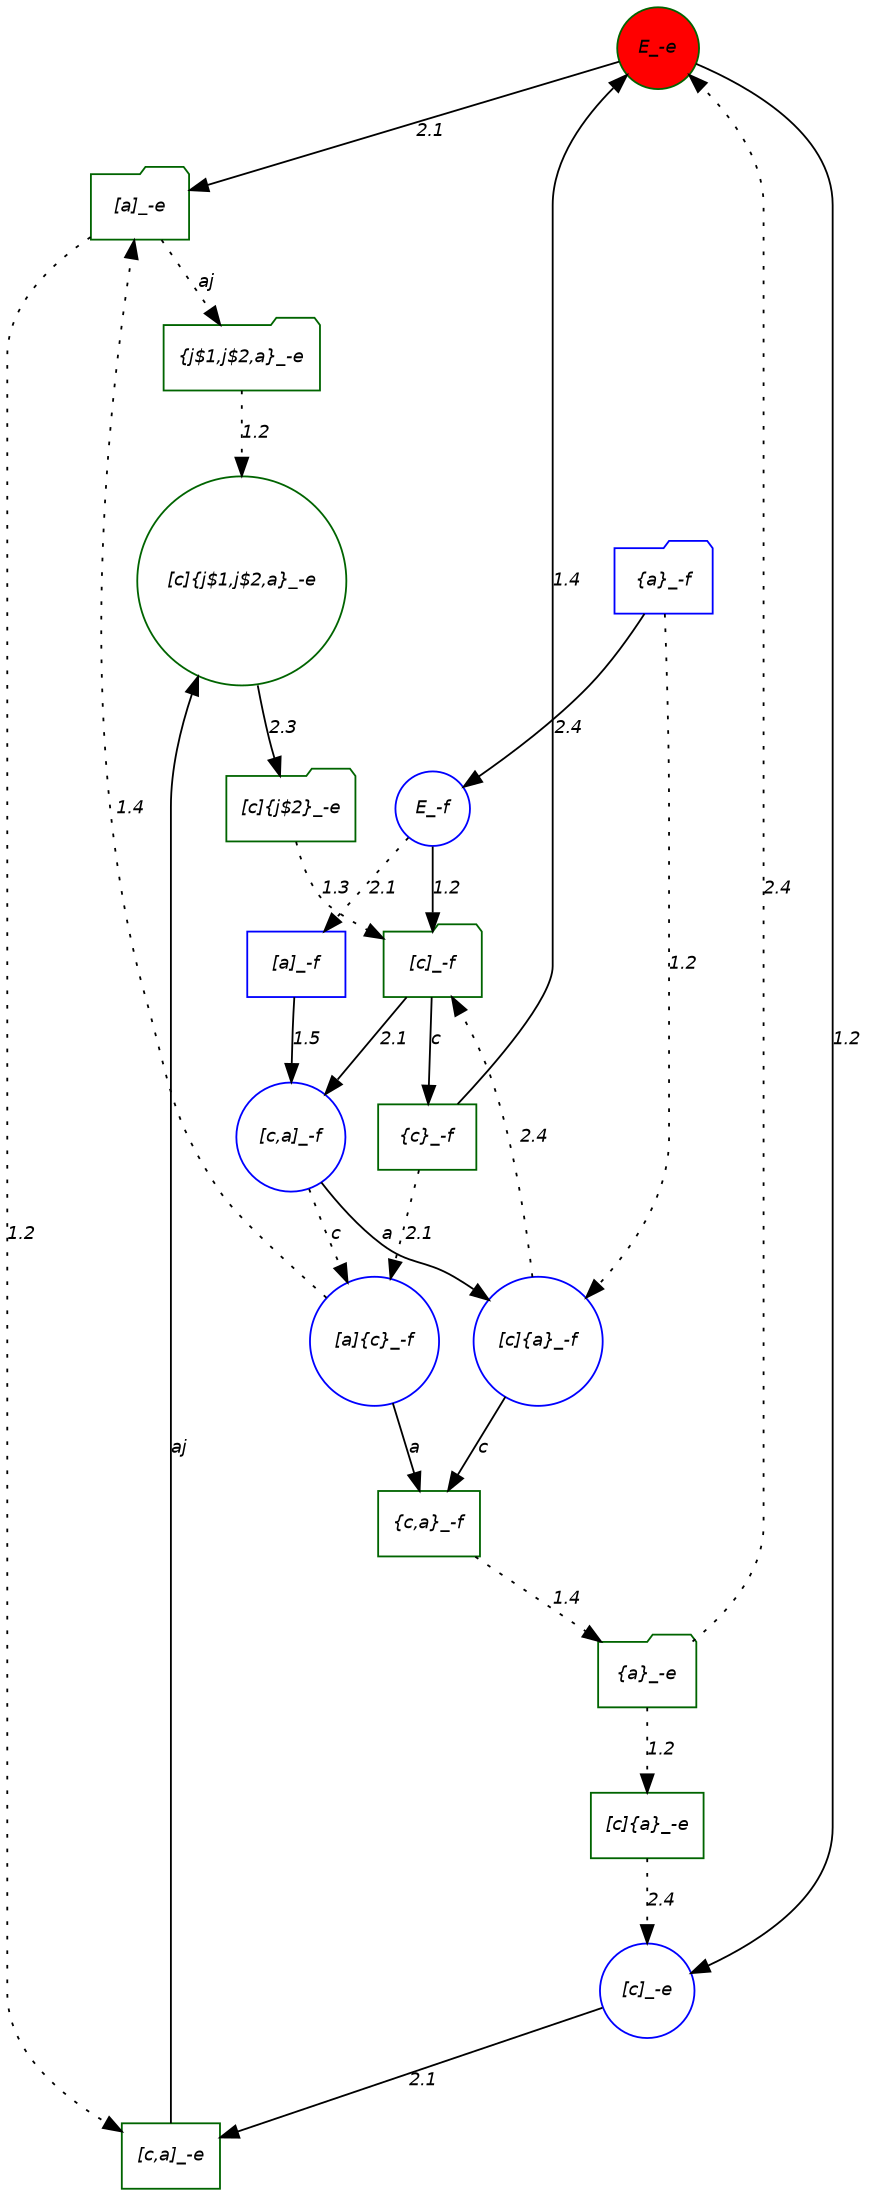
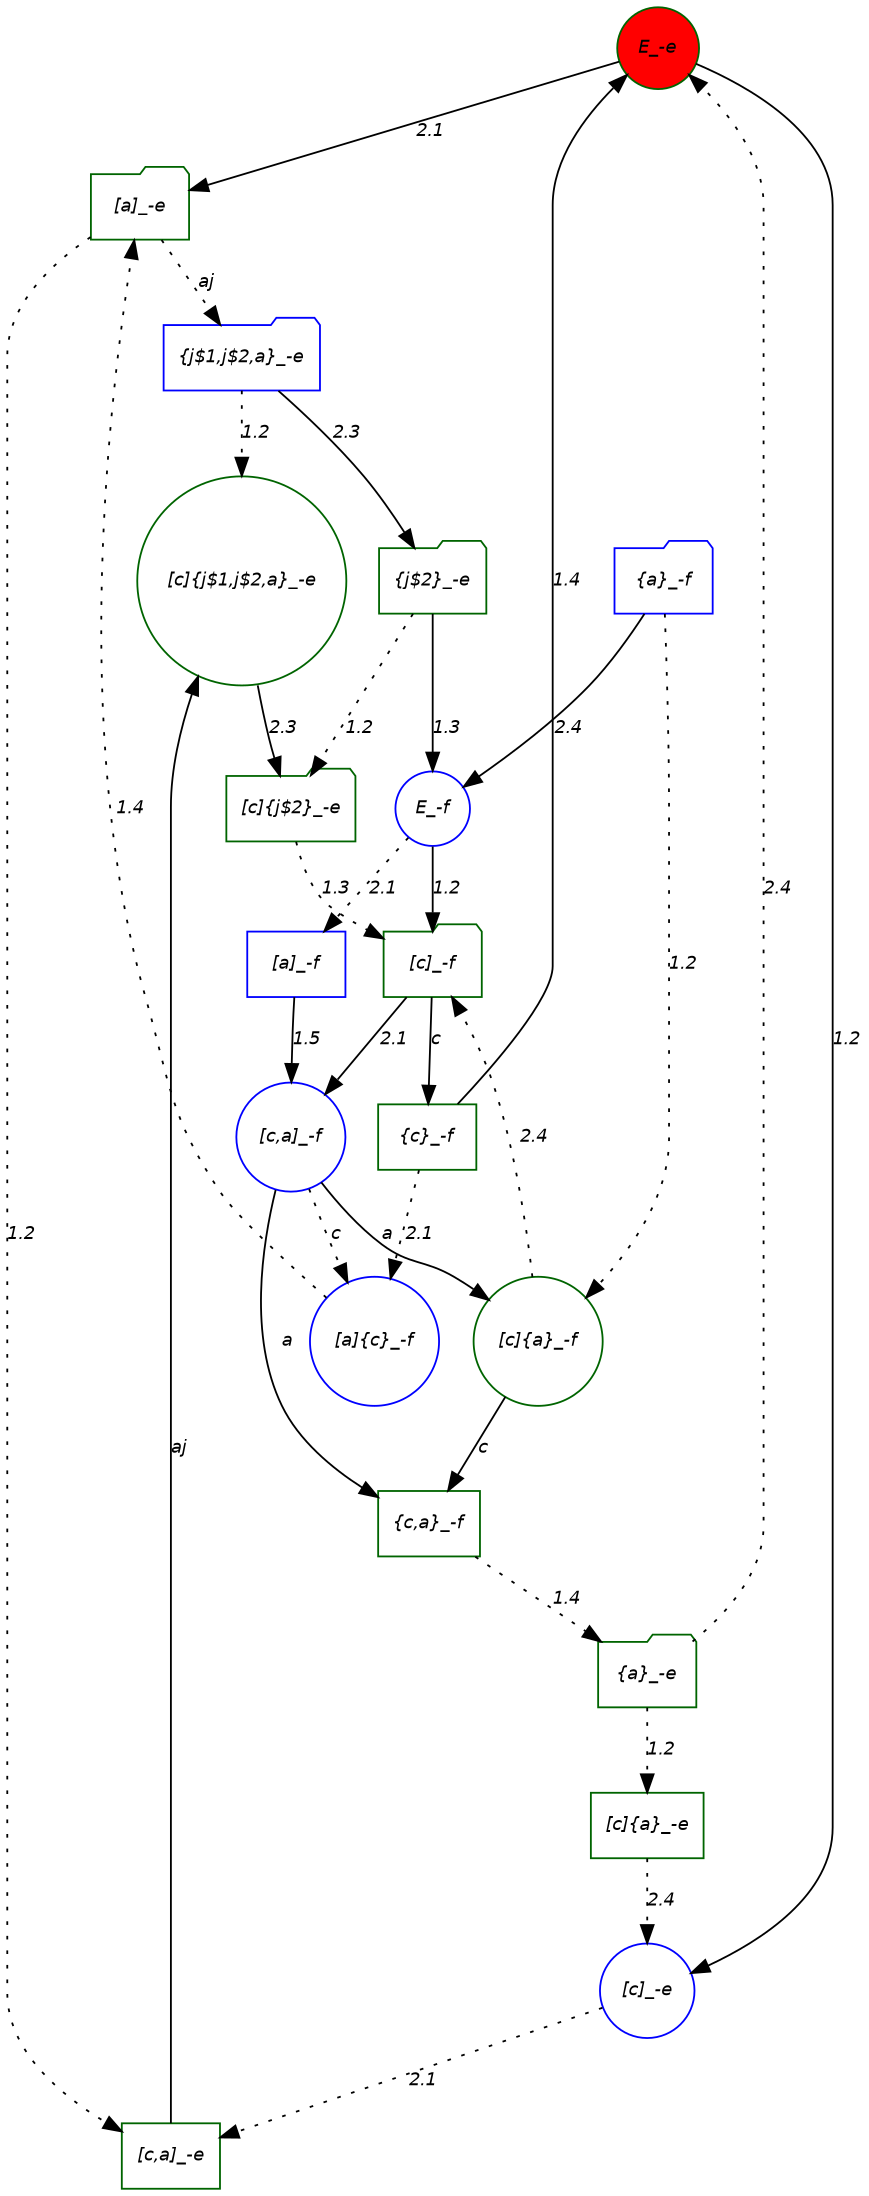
node "{j$1,j$2,a}_-e": color darkgreen -> blue
node "{j$2}_-e": added
node "[c]{a}_-f": color blue -> darkgreen
edge "[a]{c}_-f" -> "{c,a}_-f": now "[c,a]_-f" -> "{c,a}_-f"
edge "[c]_-e" -> "[c,a]_-e": style solid -> dotted
